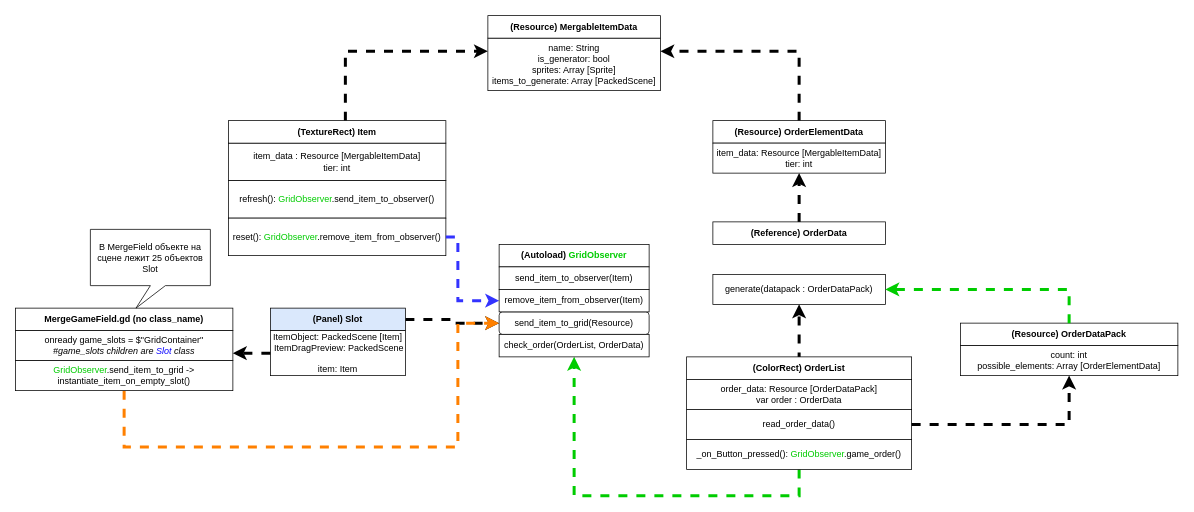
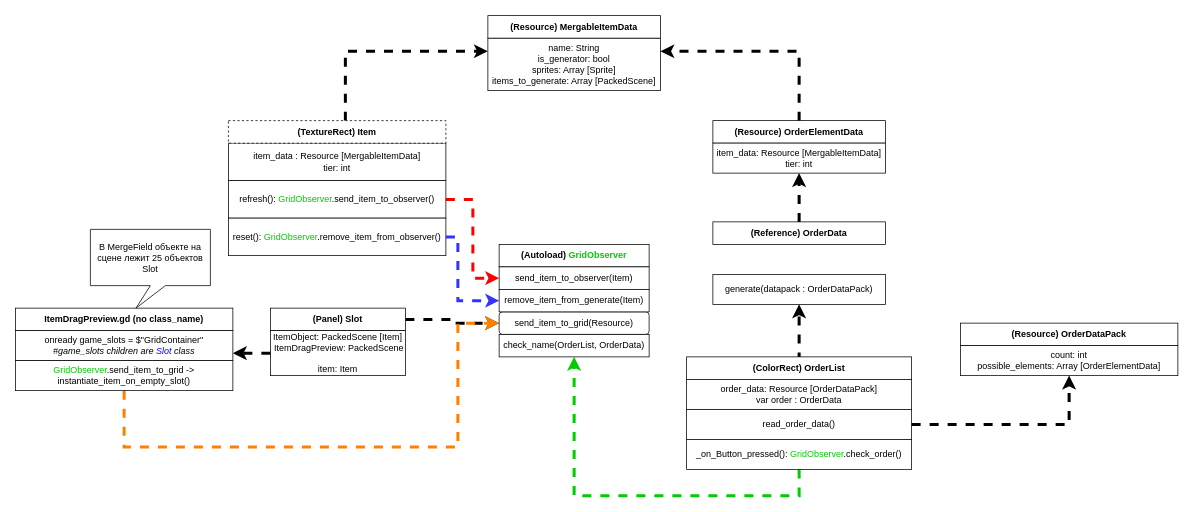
node "(TextureRect) Item": style solid -> dashed
edge "refresh(): GridObserver.send_item_to_observer()" -> "send_item_to_observer(Item)": added
edge "(Resource) OrderDataPack" -> "generate(datapack : OrderDataPack)": removed
node "remove_item_from_observer(Item)": label "remove_item_from_observer(Item)" -> "remove_item_from_generate(Item)"
node "MergeGameField.gd (no class_name)": label "MergeGameField.gd (no class_name)" -> "ItemDragPreview.gd (no class_name)"
node "(Panel) Slot": fillcolor #dae8fc -> #ffffff
node "check_order(OrderList, OrderData)": label "check_order(OrderList, OrderData)" -> "check_name(OrderList, OrderData)"
node "_on_Button_pressed(): GridObserver.game_order()": label "_on_Button_pressed(): GridObserver.game_order()" -> "_on_Button_pressed(): GridObserver.check_order()"
